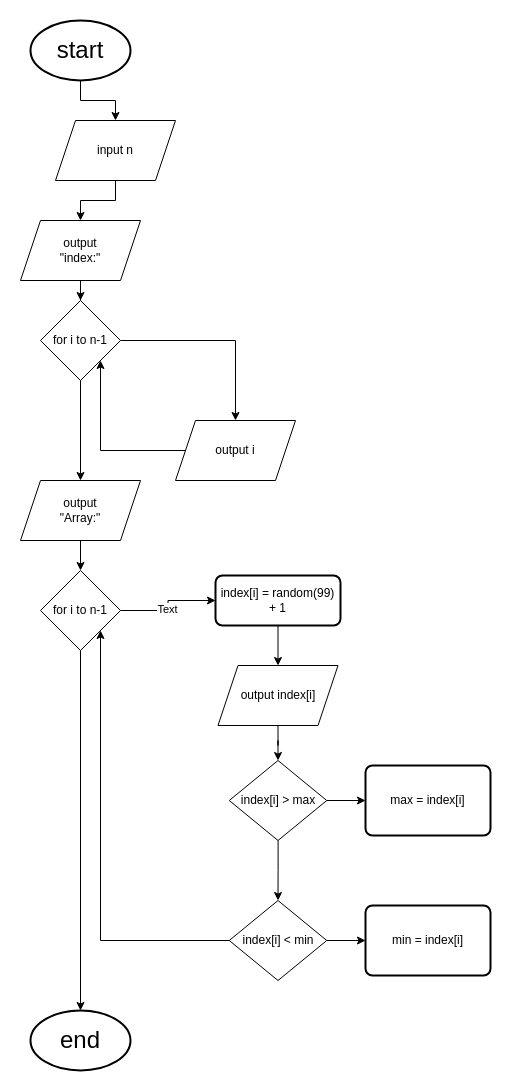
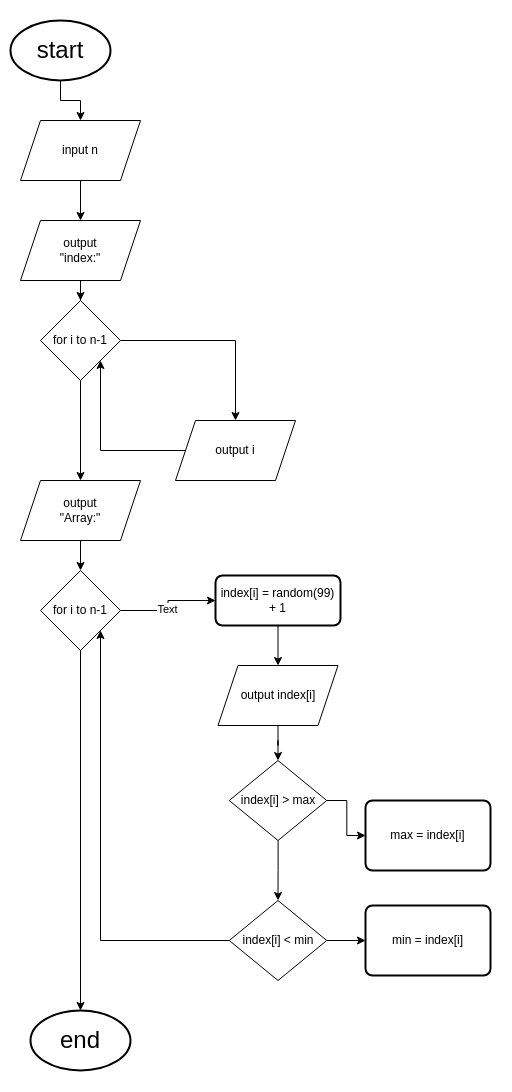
node "start": moved (81, 51) -> (61, 51)
node "input n": moved (116, 151) -> (81, 151)
node "max = index[i]": moved (428, 801) -> (428, 836)
